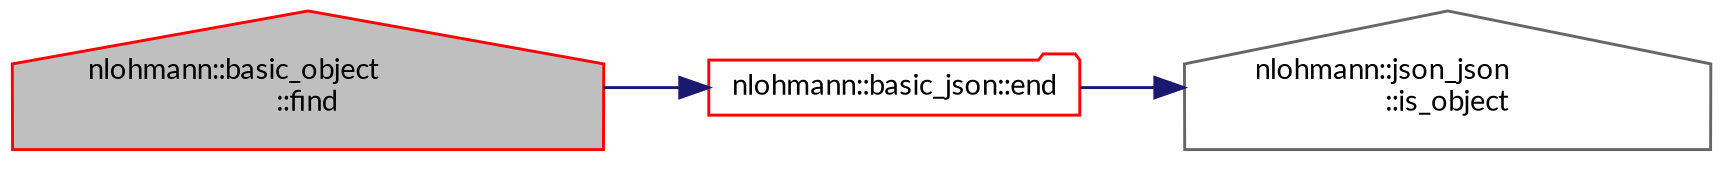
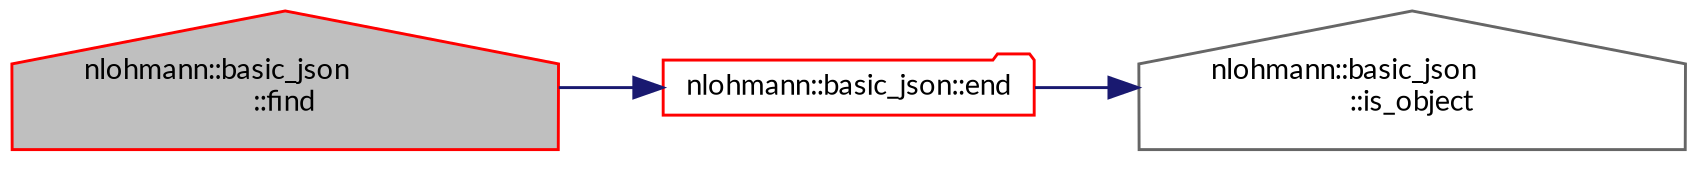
node "nlohmann::basic_object ::find": label "nlohmann::basic_object ::find" -> "nlohmann::basic_json ::find"
node "nlohmann::json_json ::is_object": label "nlohmann::json_json ::is_object" -> "nlohmann::basic_json ::is_object"
